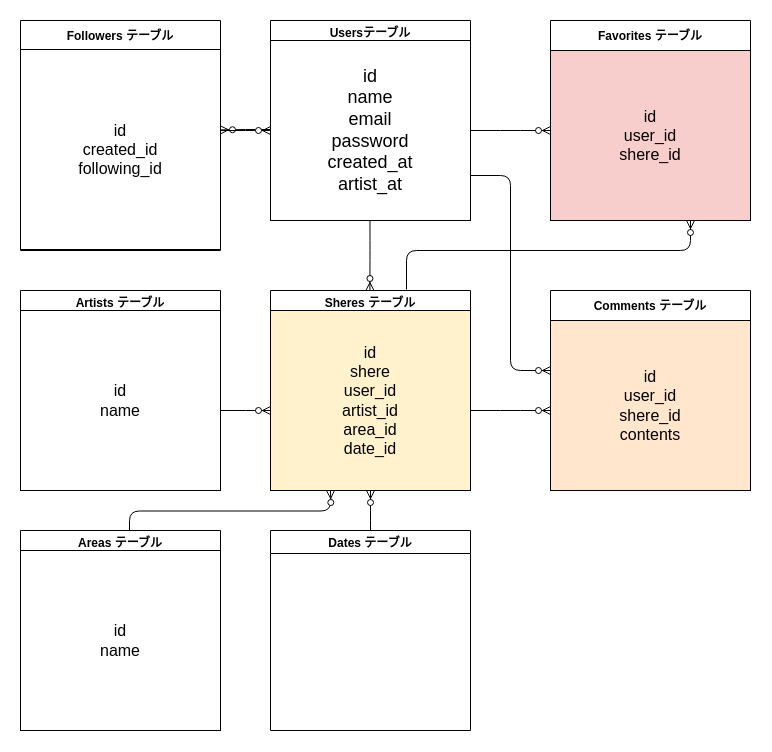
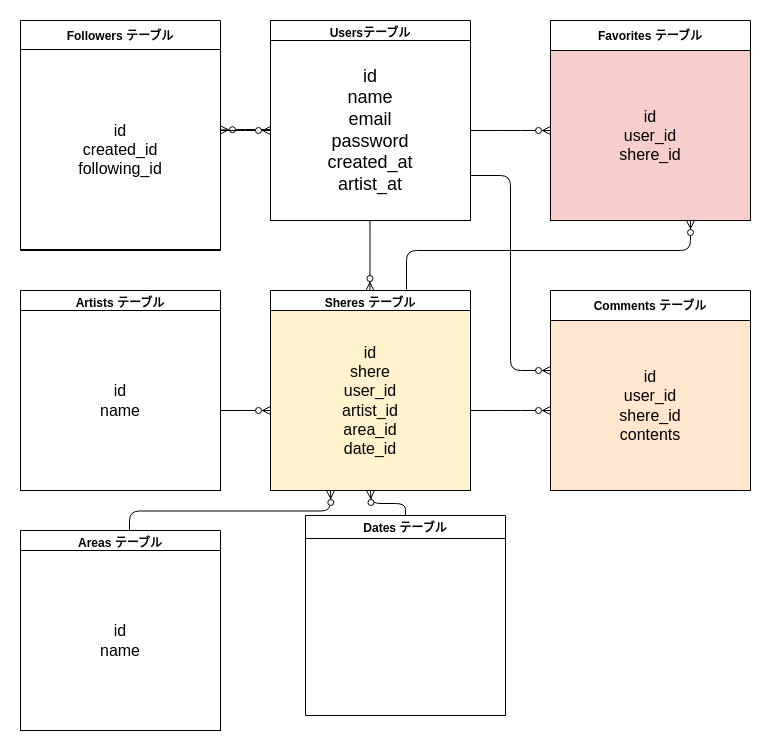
node "Dates テーブル": moved (371, 631) -> (406, 616)
